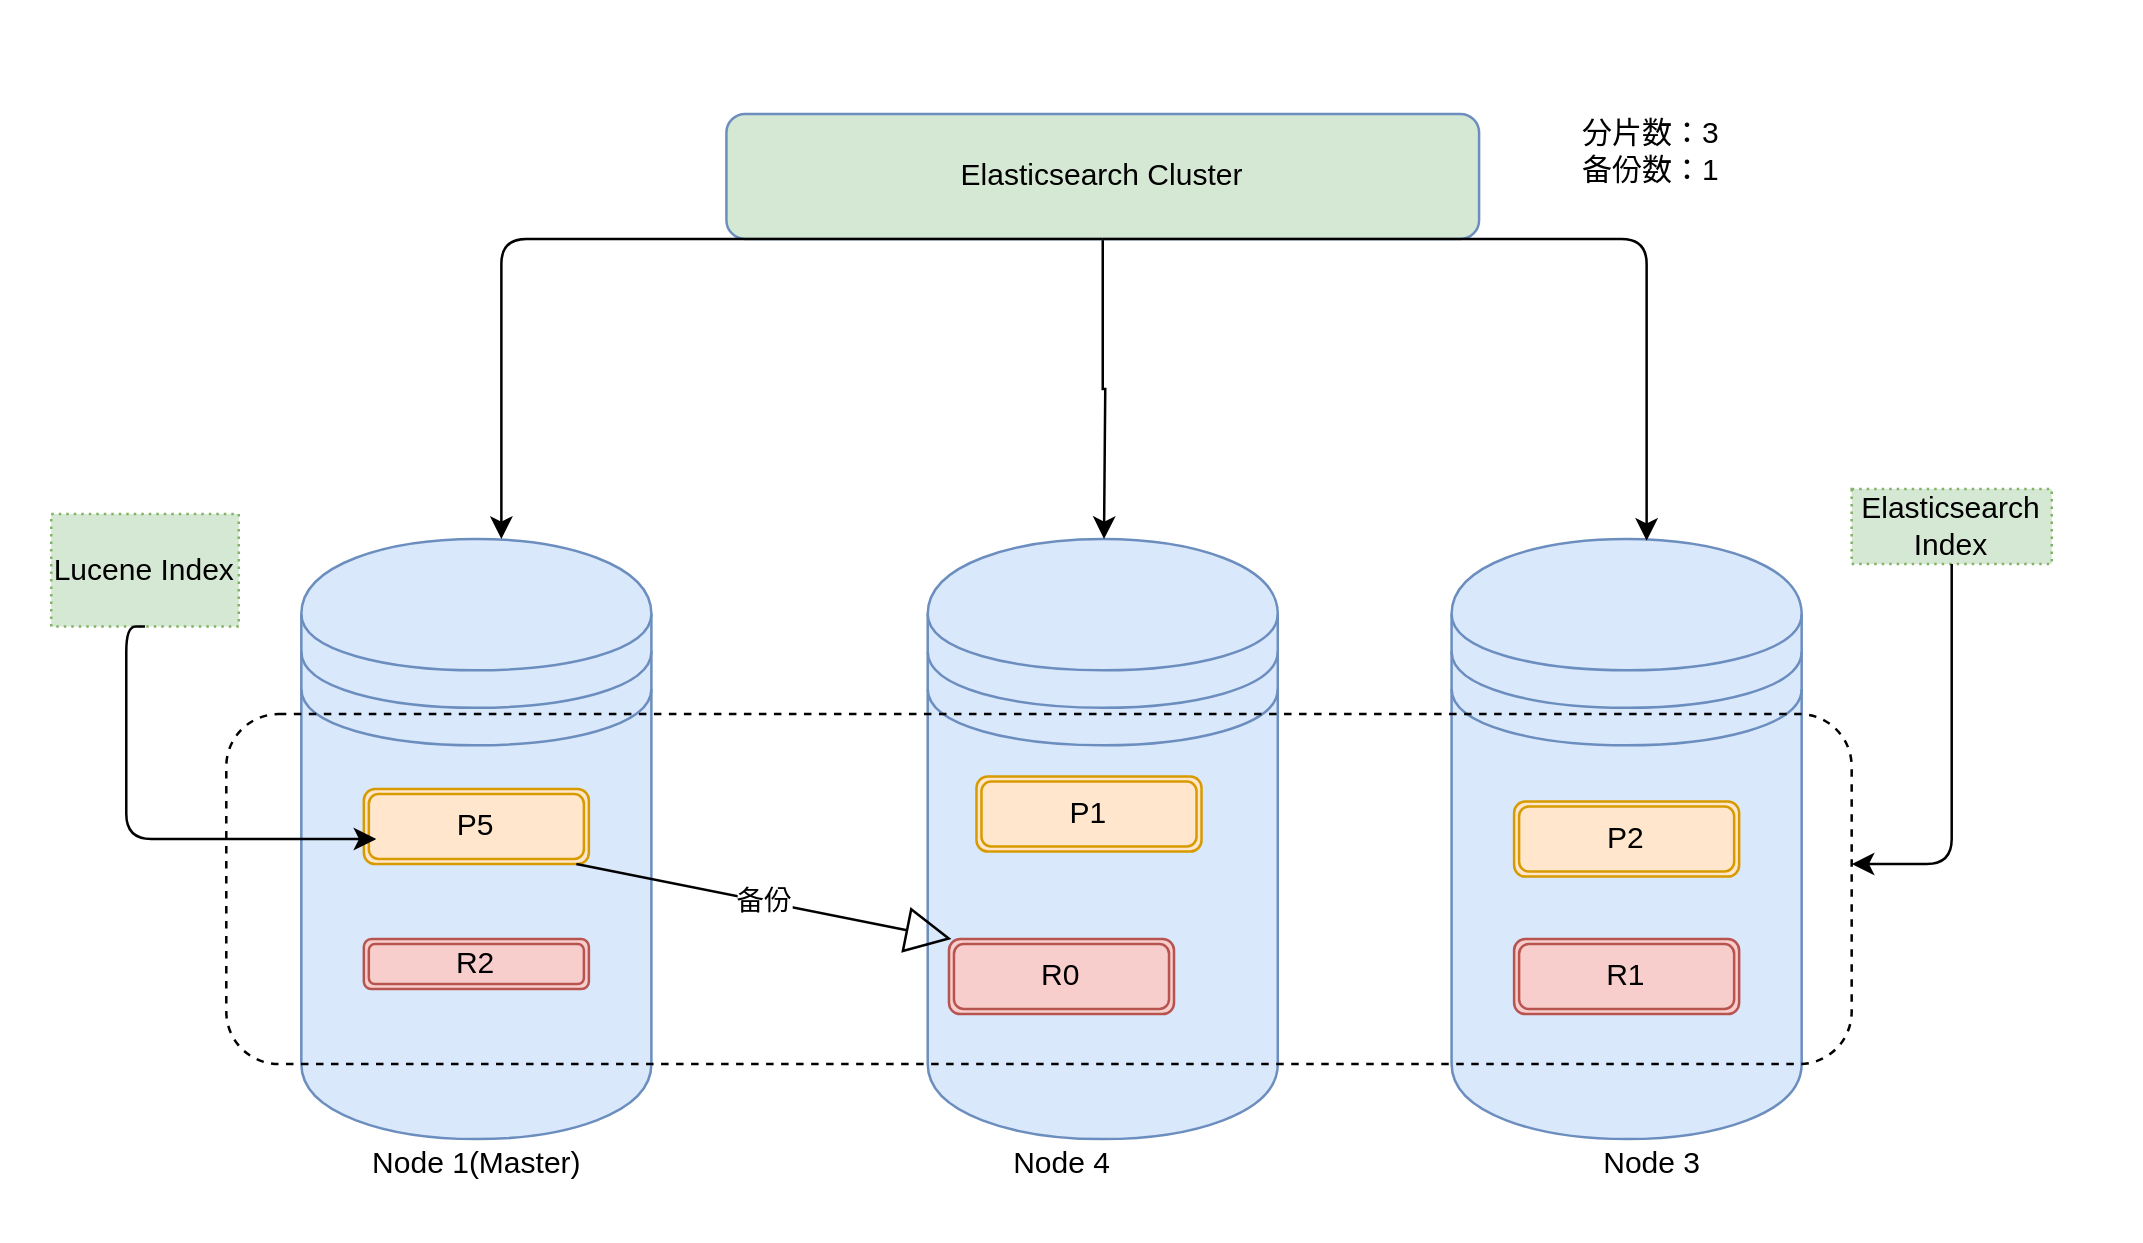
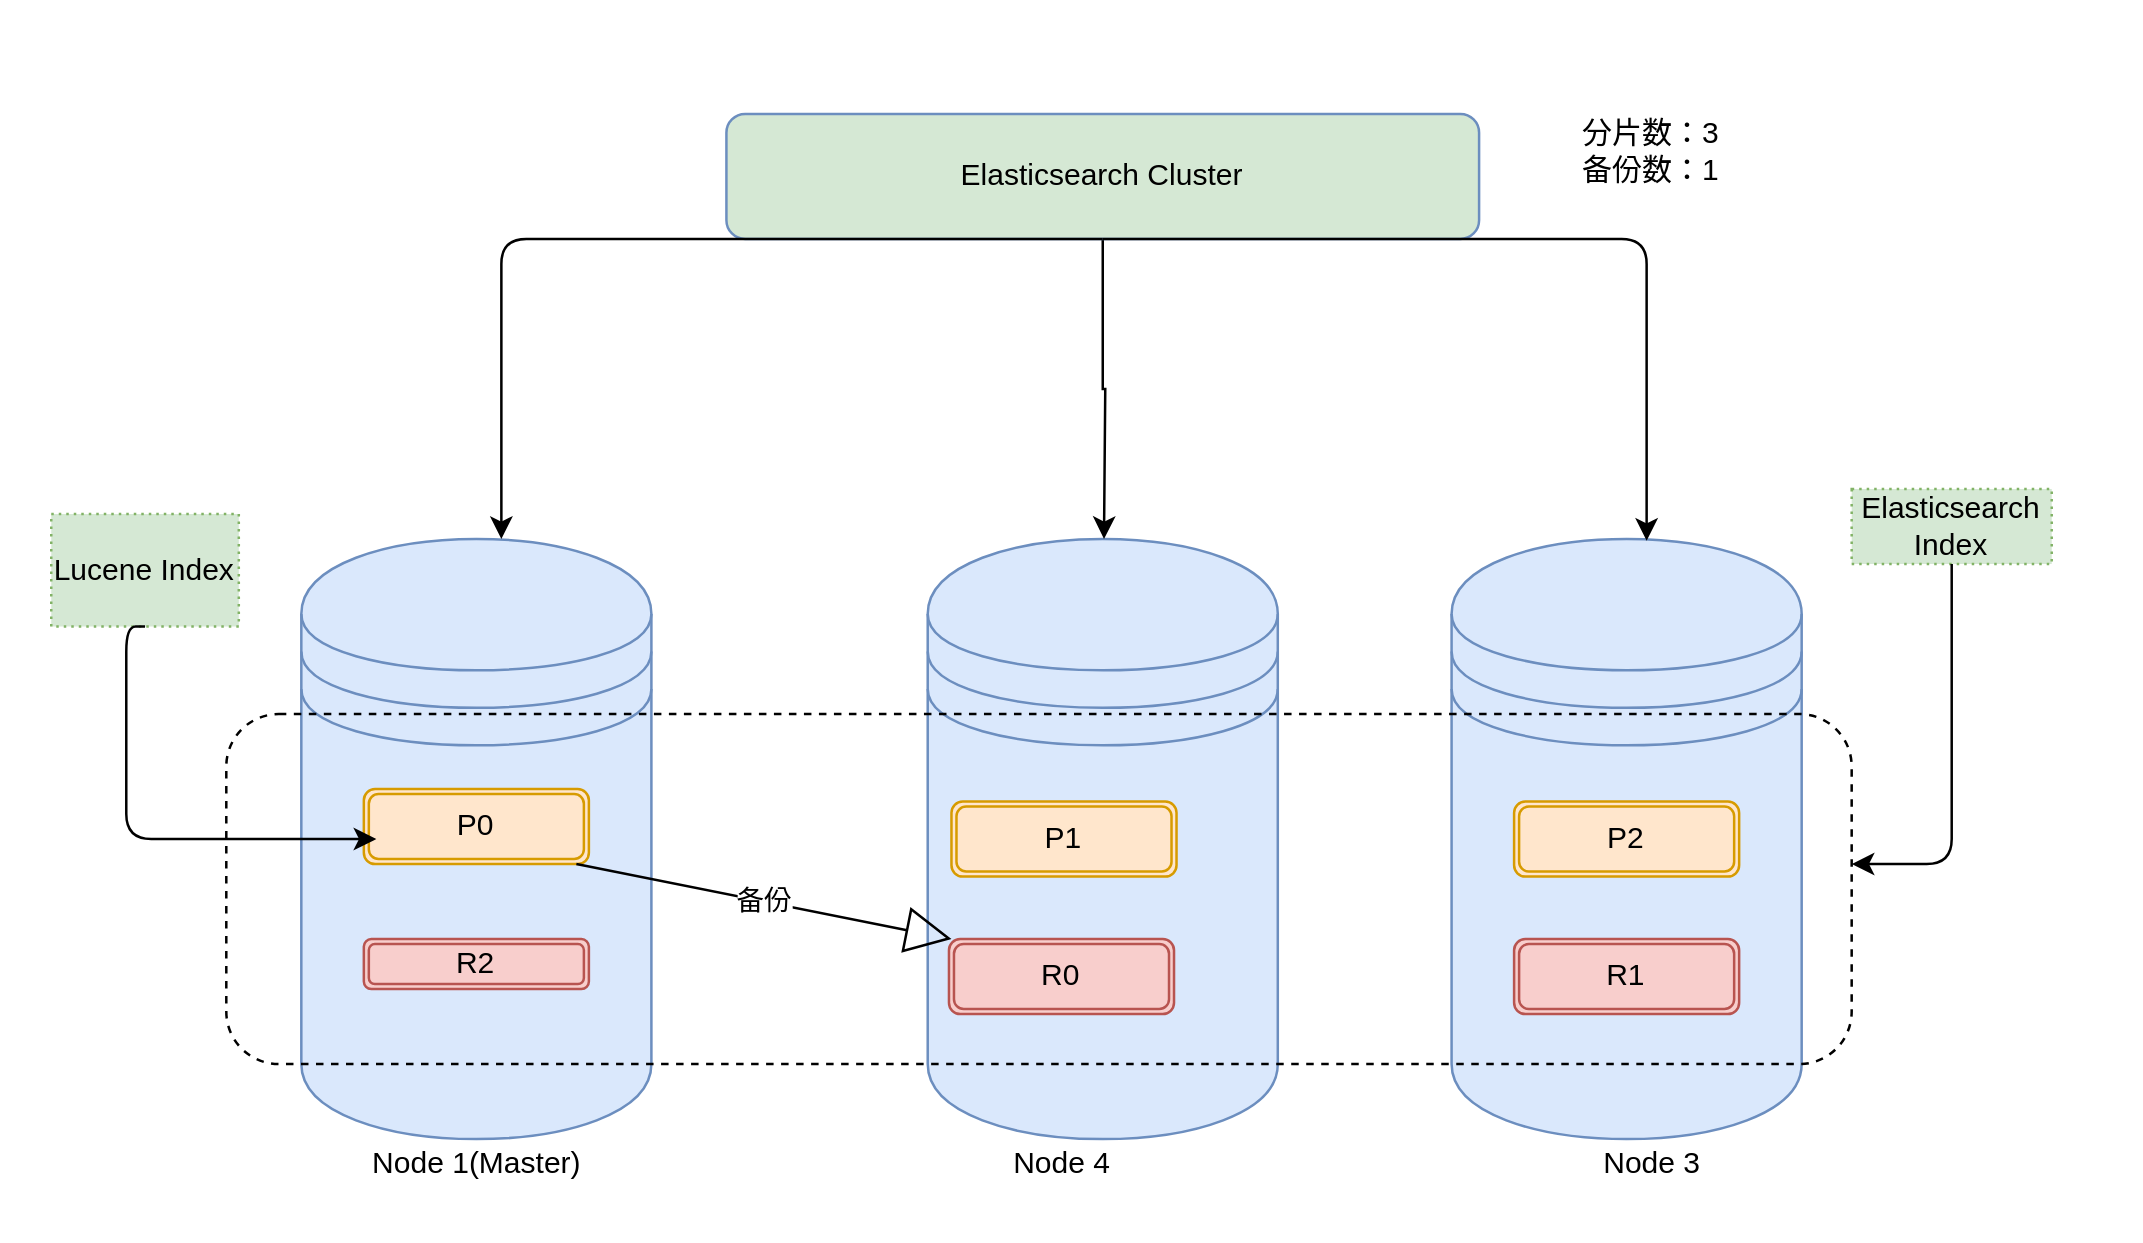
node "P1": moved (1089, 814) -> (1064, 839)
node "P5": label "P5" -> "P0"
